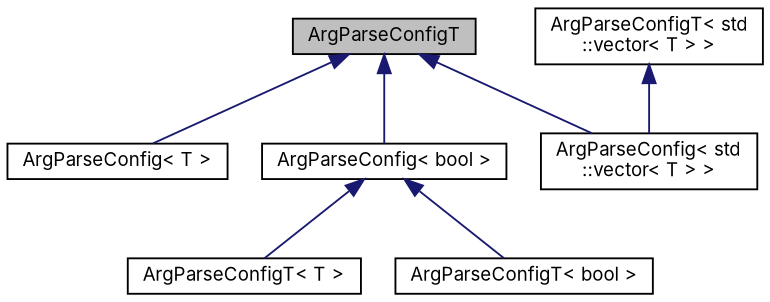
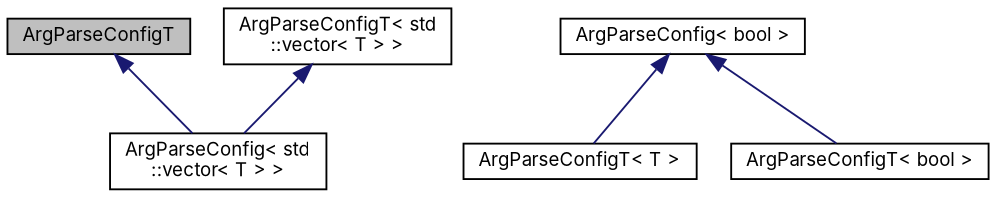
edge "ArgParseConfig< bool >" -> "ArgParseConfigT": removed
node "ArgParseConfig< T >": removed
